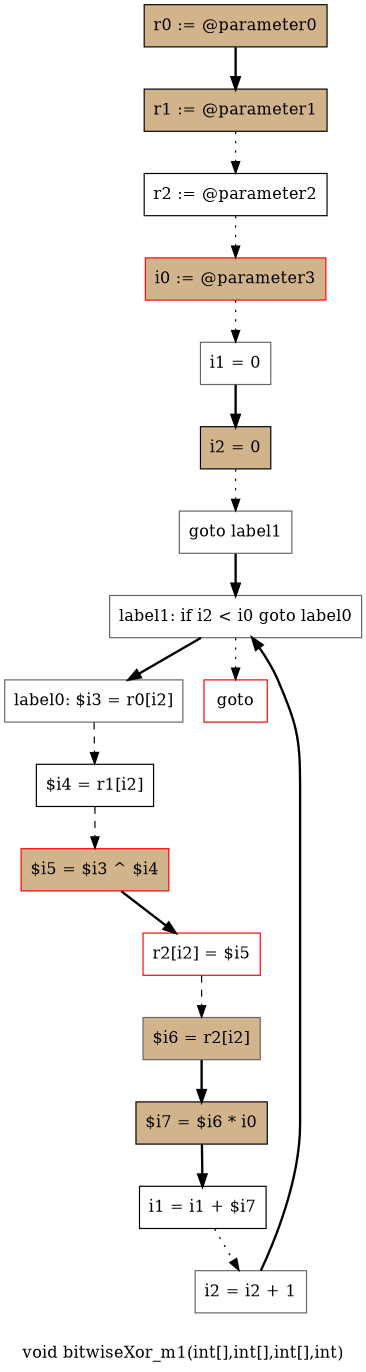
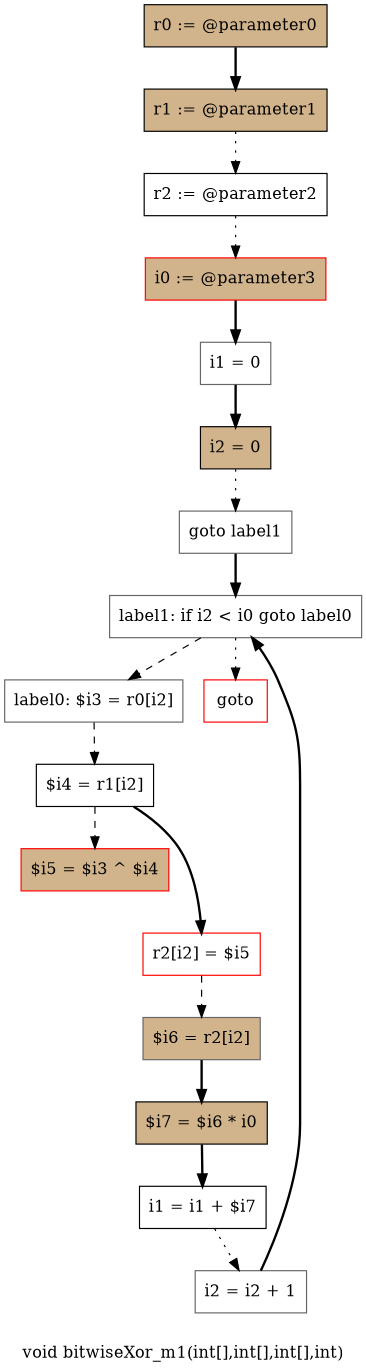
edge "i0 := @parameter3" -> "i1 = 0": style dotted -> bold
edge "label1: if i2 < i0 goto label0" -> "label0: $i3 = r0[i2]": style bold -> dashed
edge "$i5 = $i3 ^ $i4" -> "r2[i2] = $i5": now "$i4 = r1[i2]" -> "r2[i2] = $i5"
